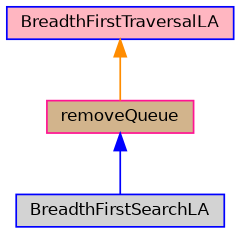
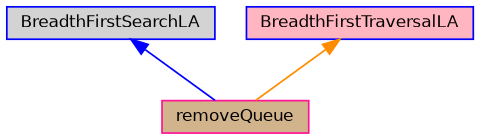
edge "BreadthFirstSearchLA" -> "removeQueue": reversed
